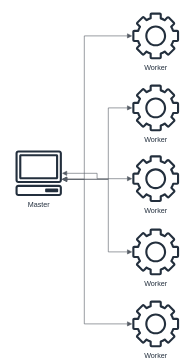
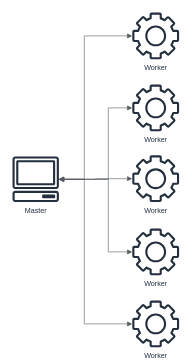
node "Master": moved (39, 173) -> (36, 179)
